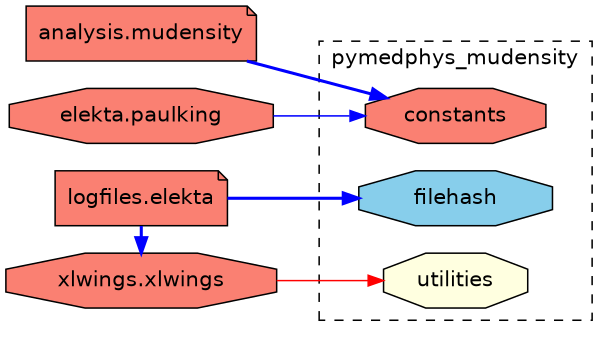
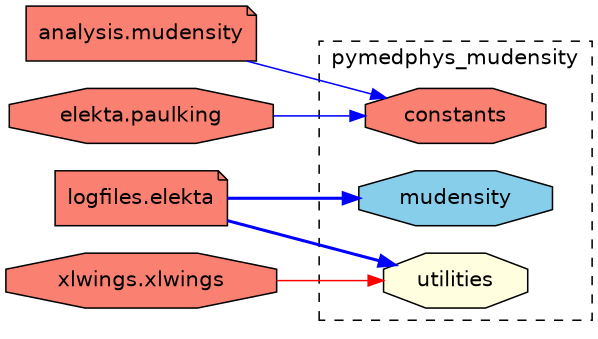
edge "analysis.mudensity" -> "constants": style bold -> solid
node "filehash": label "filehash" -> "mudensity"
edge "logfiles.elekta" -> "xlwings.xlwings": now "logfiles.elekta" -> "utilities"
